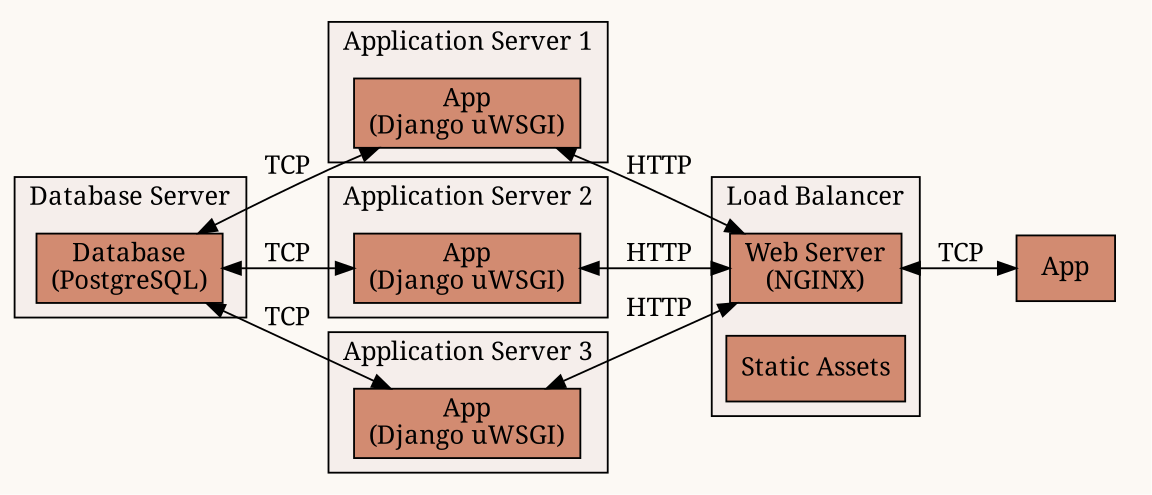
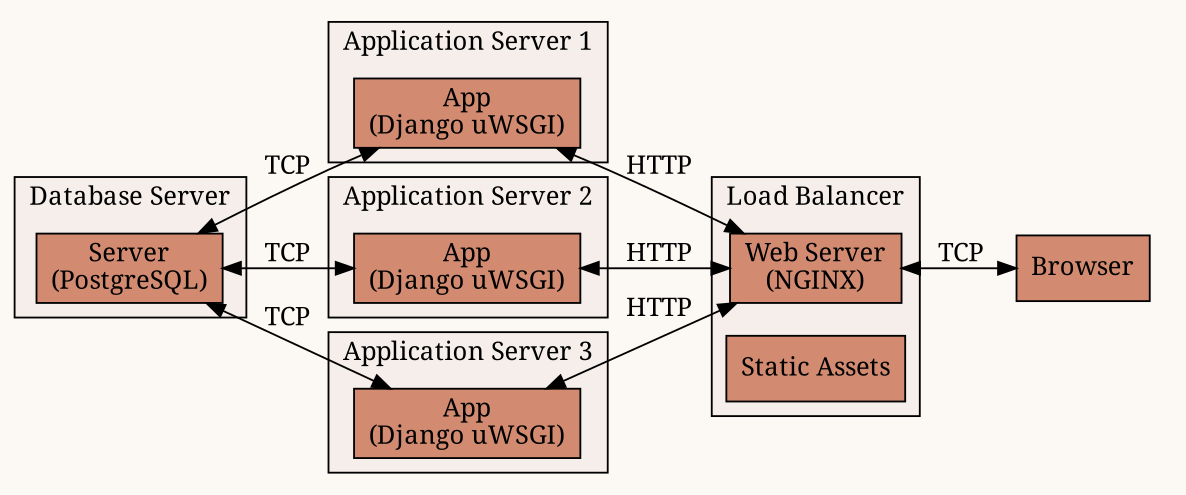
node "Database (PostgreSQL)": label "Database (PostgreSQL)" -> "Server (PostgreSQL)"
node "App": label "App" -> "Browser"
